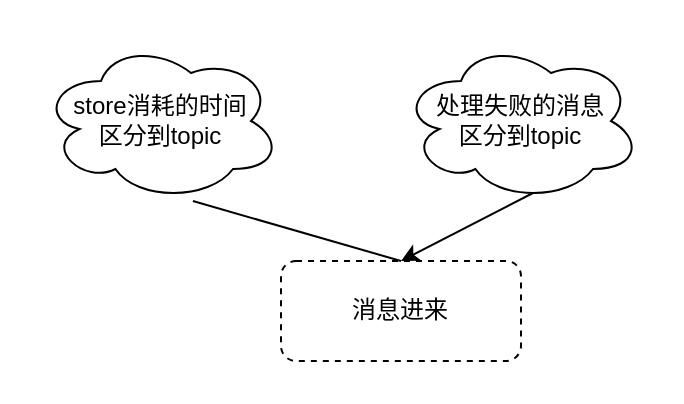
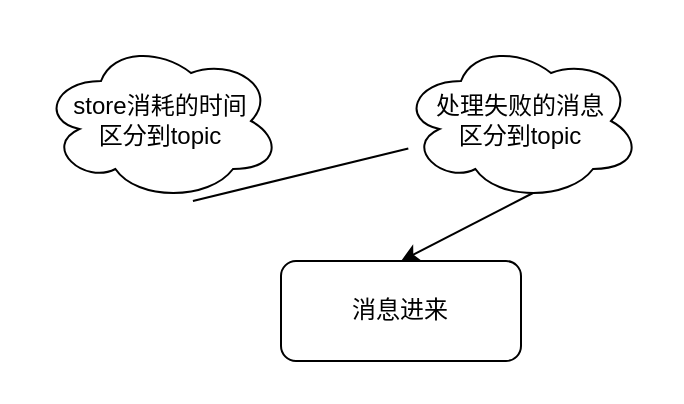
edge "store消耗的时间 区分到topic" -- "消息进来": now "store消耗的时间 区分到topic" -- "处理失败的消息 区分到topic"
node "消息进来": style dashed -> solid
